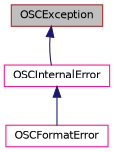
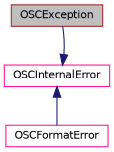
edge "OSCInternalError" -> "OSCException": reversed
